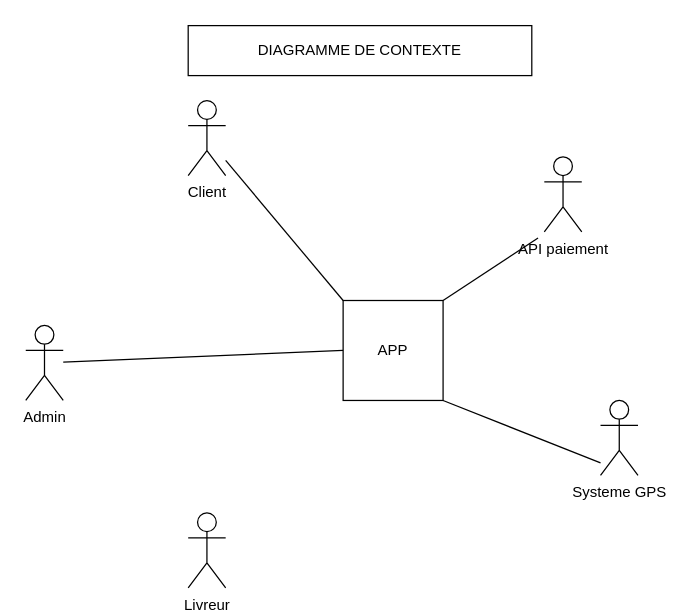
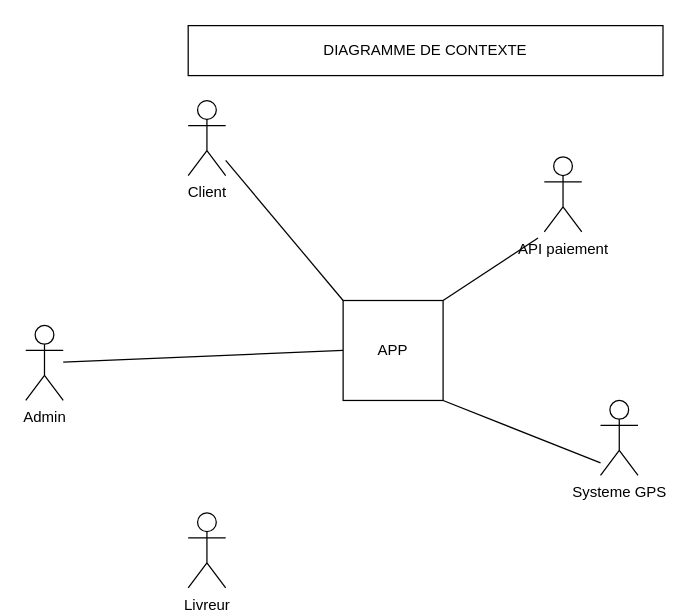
node "DIAGRAMME DE CONTEXTE": size 344x50 -> 475x50
